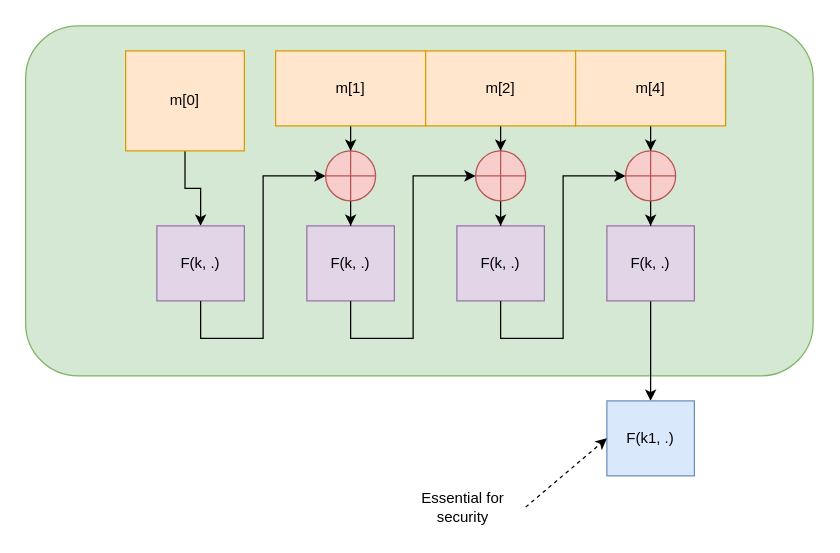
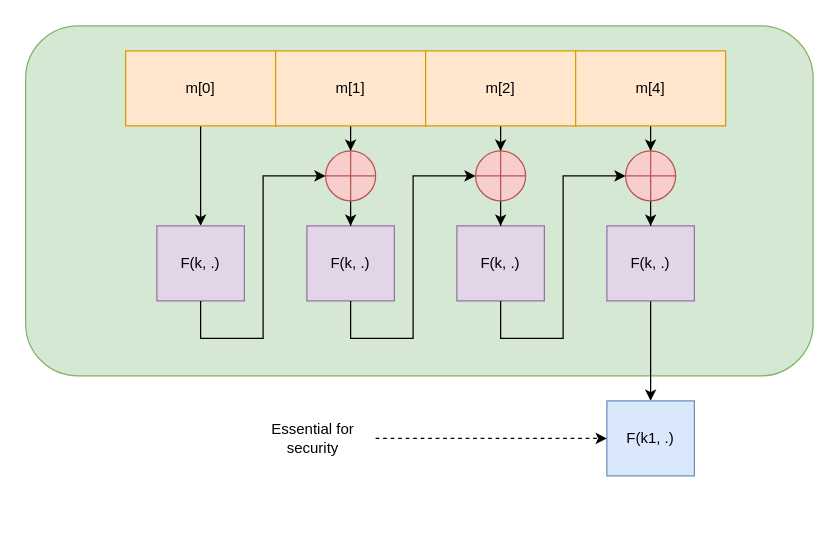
node "m[0]": size 119x100 -> 150x75
node "Essential for security": moved (463, 507) -> (313, 438)
